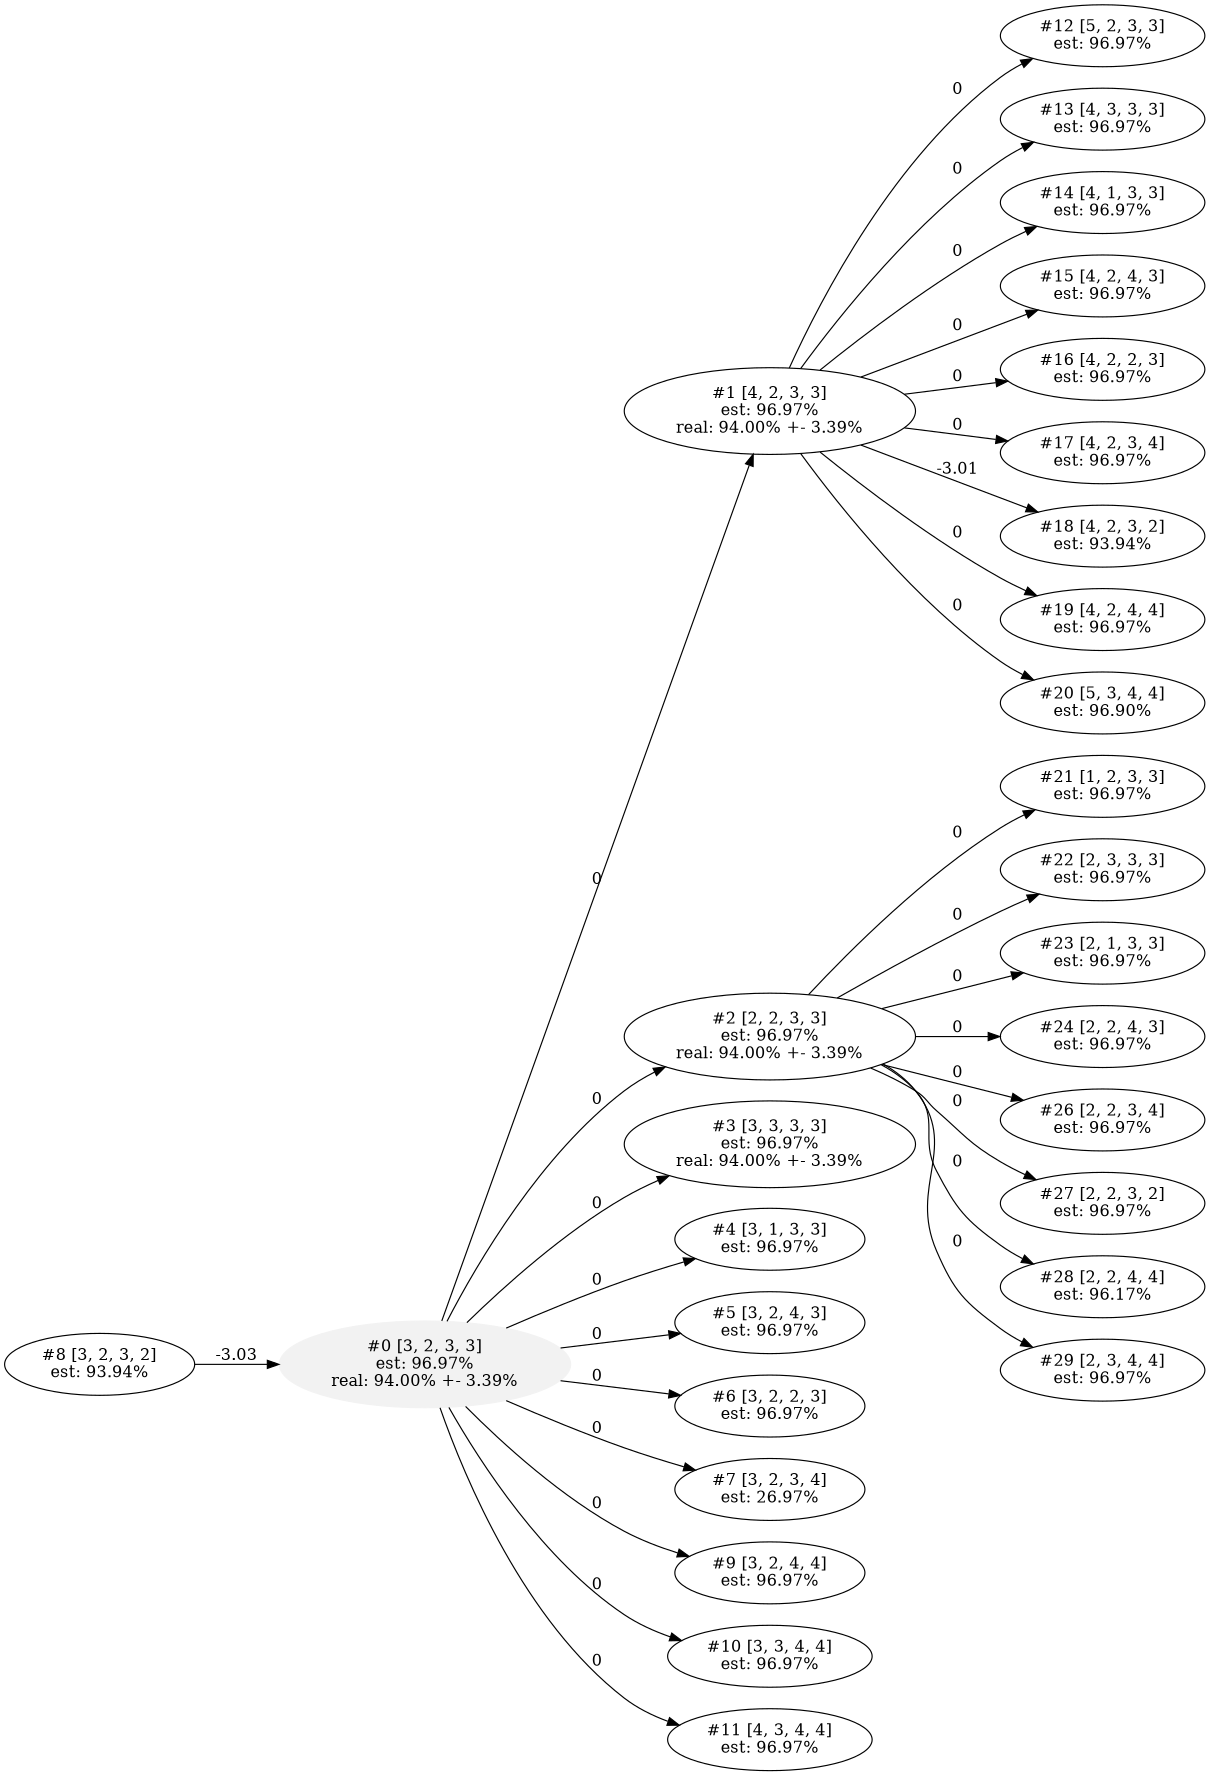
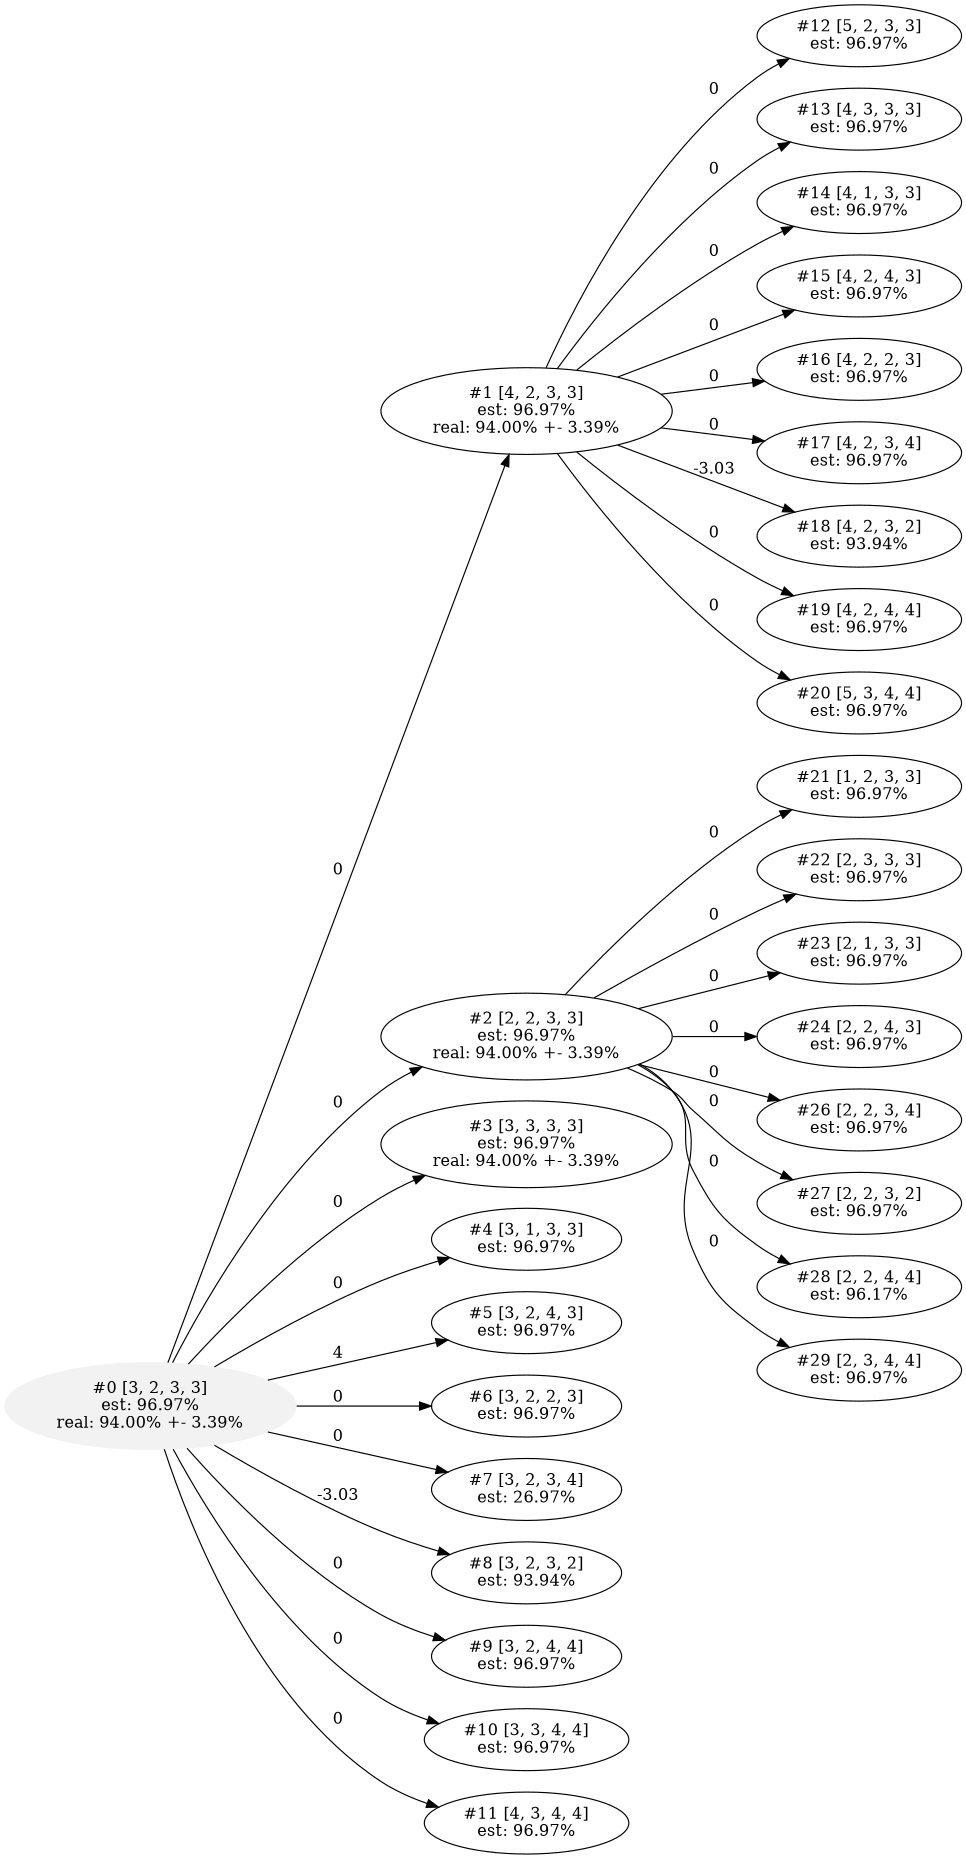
edge "#1 [4, 2, 3, 3] est: 96.97% real: 94.00% +- 3.39%" -> "#18 [4, 2, 3, 2] est: 93.94%": label "-3.01" -> "-3.03"
node "#20 [5, 3, 4, 4] est: 96.90%": label "#20 [5, 3, 4, 4] est: 96.90%" -> "#20 [5, 3, 4, 4] est: 96.97%"
edge "#0 [3, 2, 3, 3] est: 96.97% real: 94.00% +- 3.39%" -> "#5 [3, 2, 4, 3] est: 96.97%": label "0" -> "4"
edge "#8 [3, 2, 3, 2] est: 93.94%" -> "#0 [3, 2, 3, 3] est: 96.97% real: 94.00% +- 3.39%": reversed
